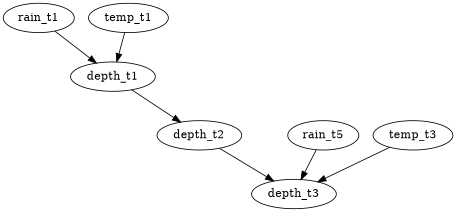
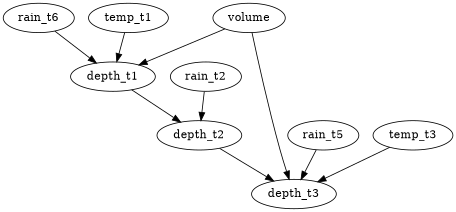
node "rain_t1": label "rain_t1" -> "rain_t6"
node "volume": added
node "rain_t2": added
